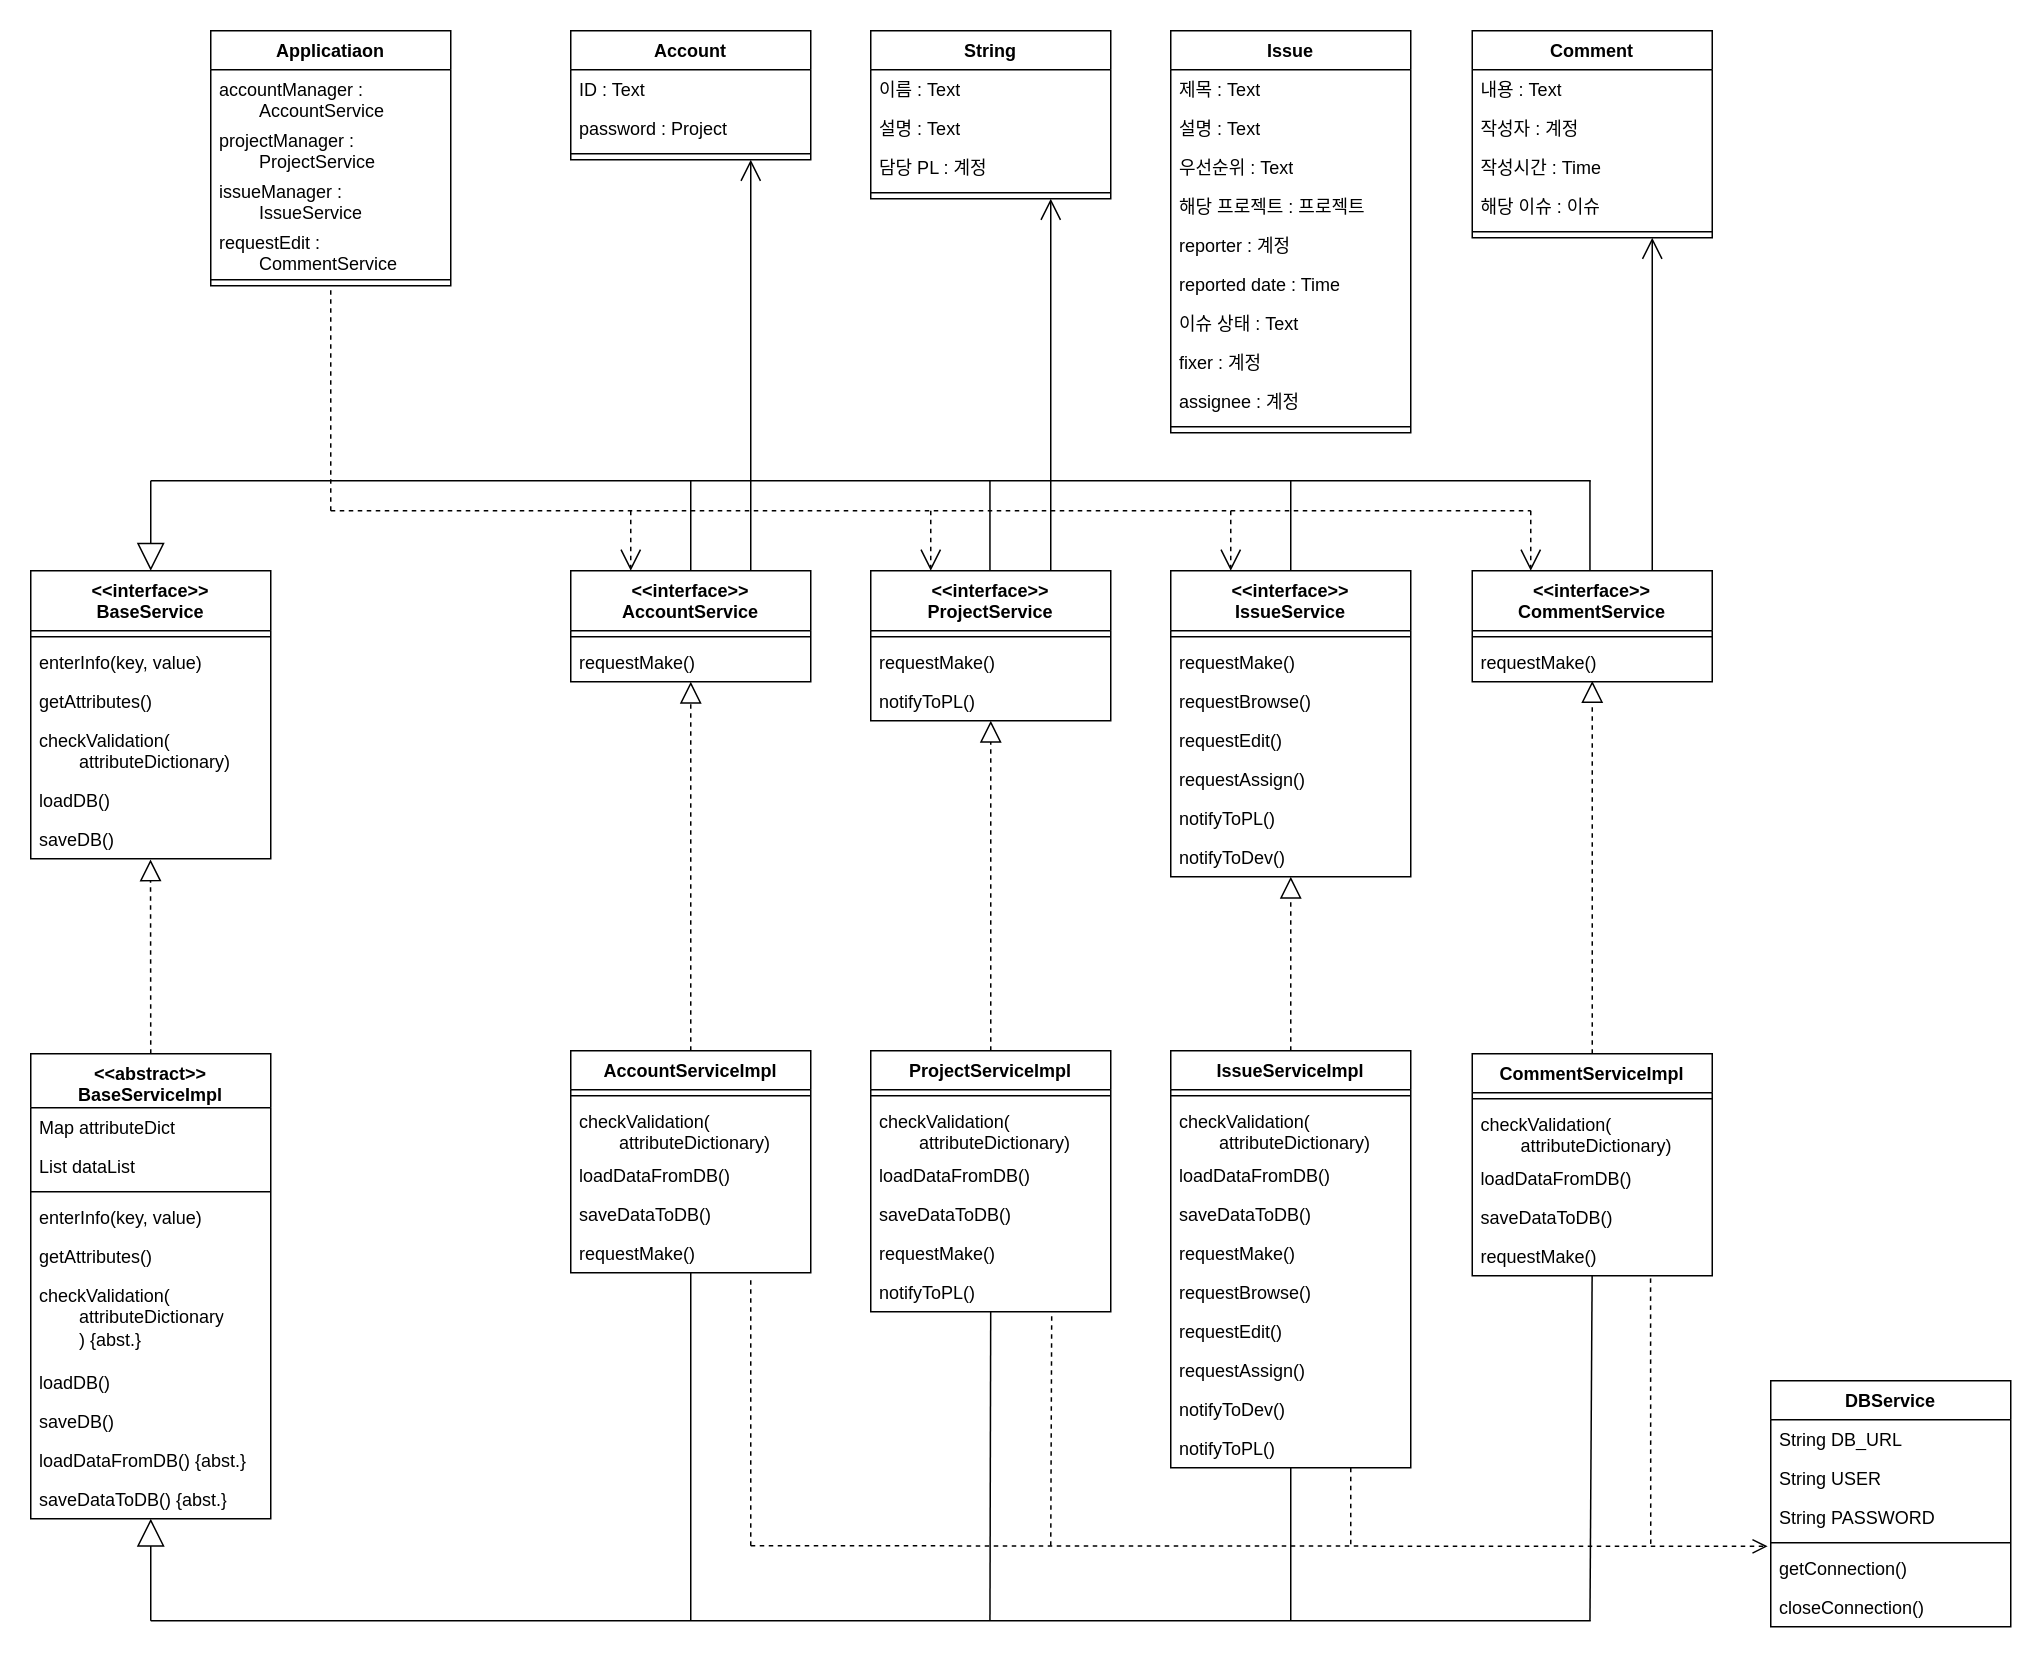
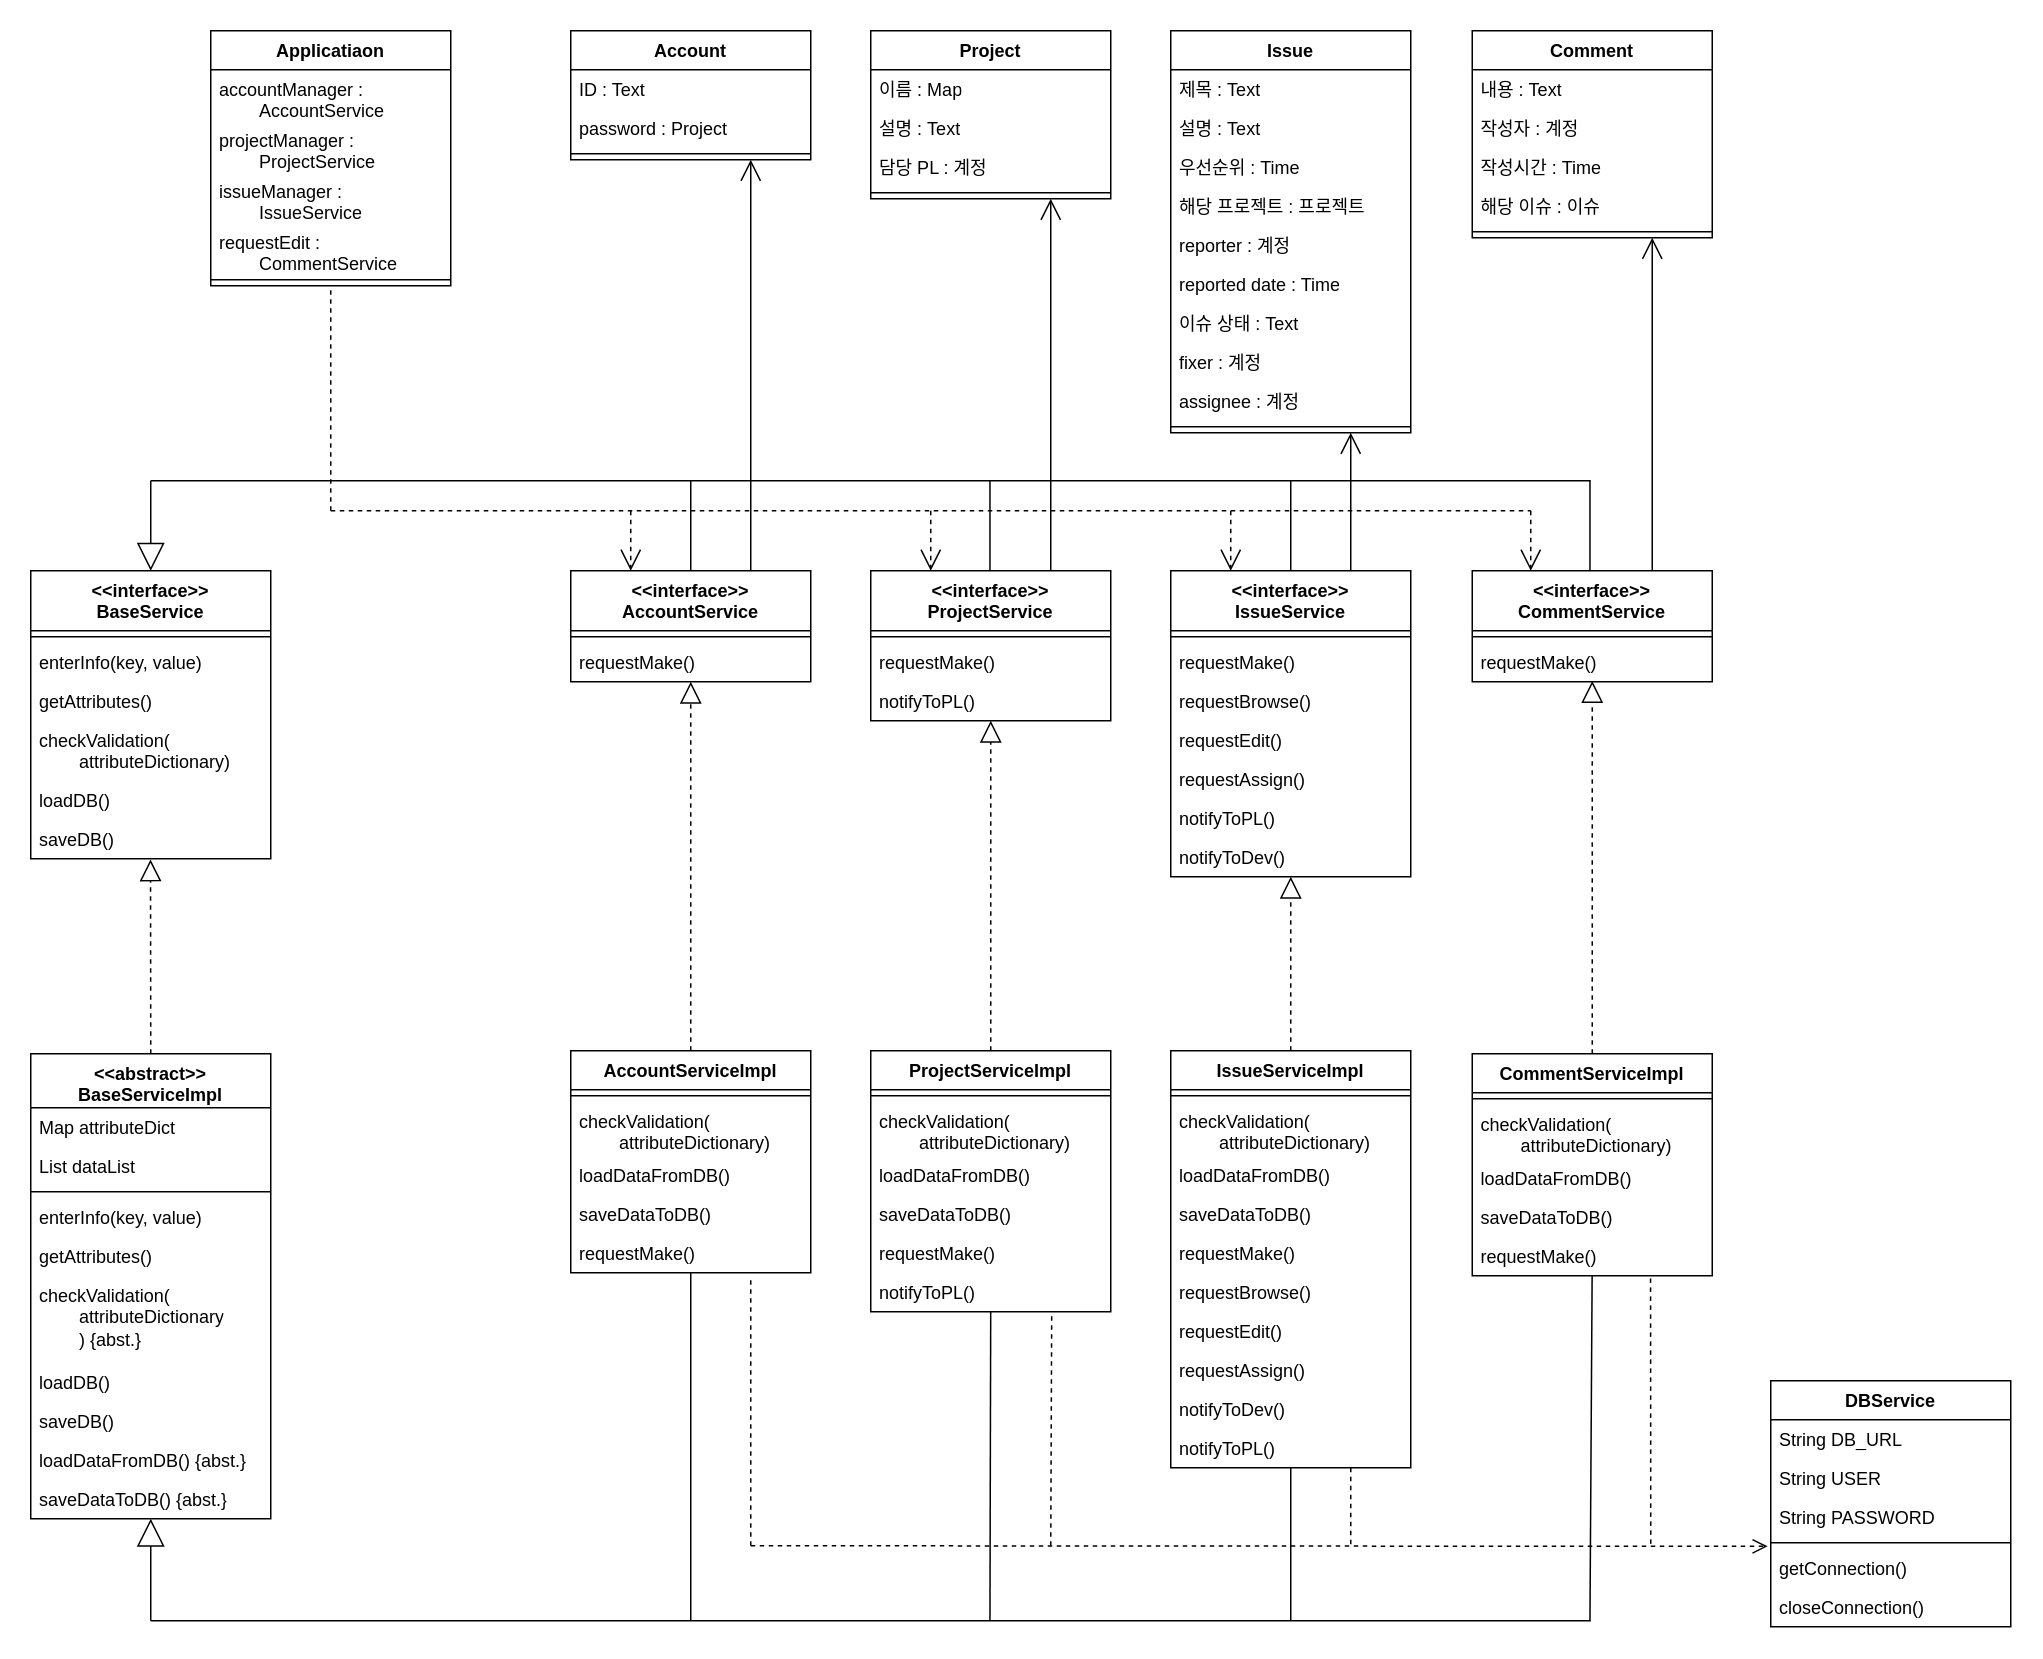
node "String": label "String" -> "Project"
node "이름 : Text": label "이름 : Text" -> "이름 : Map"
node "우선순위 : Text": label "우선순위 : Text" -> "우선순위 : Time"
edge "<<interface>> IssueService" -> "Issue": added
